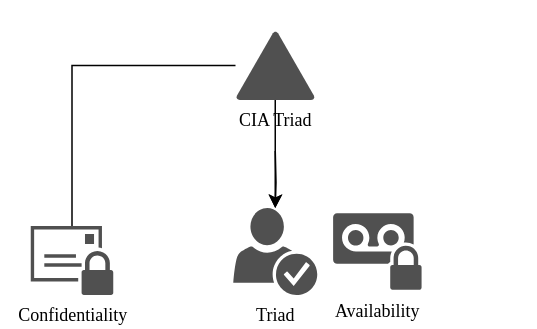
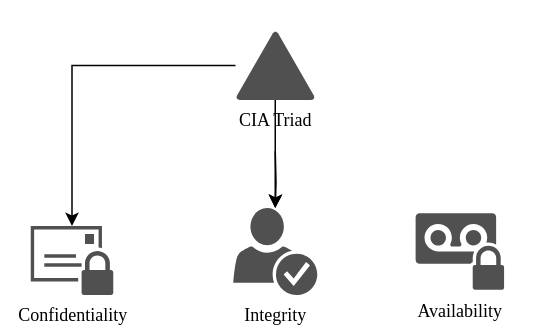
edge "CIA Triad" -- "Confidentiality": arrowhead none -> classic
node "Availability": moved (377, 251) -> (460, 251)
node "Triad": label "Triad" -> "Integrity"
